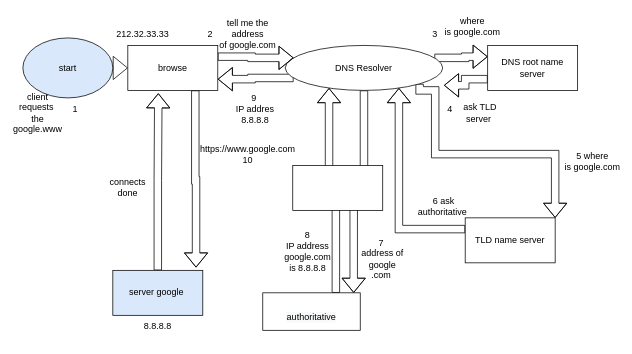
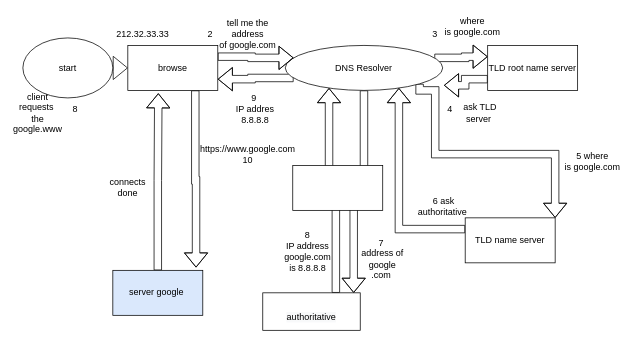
node "start": fillcolor #dae8fc -> #ffffff
node "DNS root name server": label "DNS root name server" -> "TLD root name server"
node "1": label "1" -> "8"
node "8.8.8.8": removed
